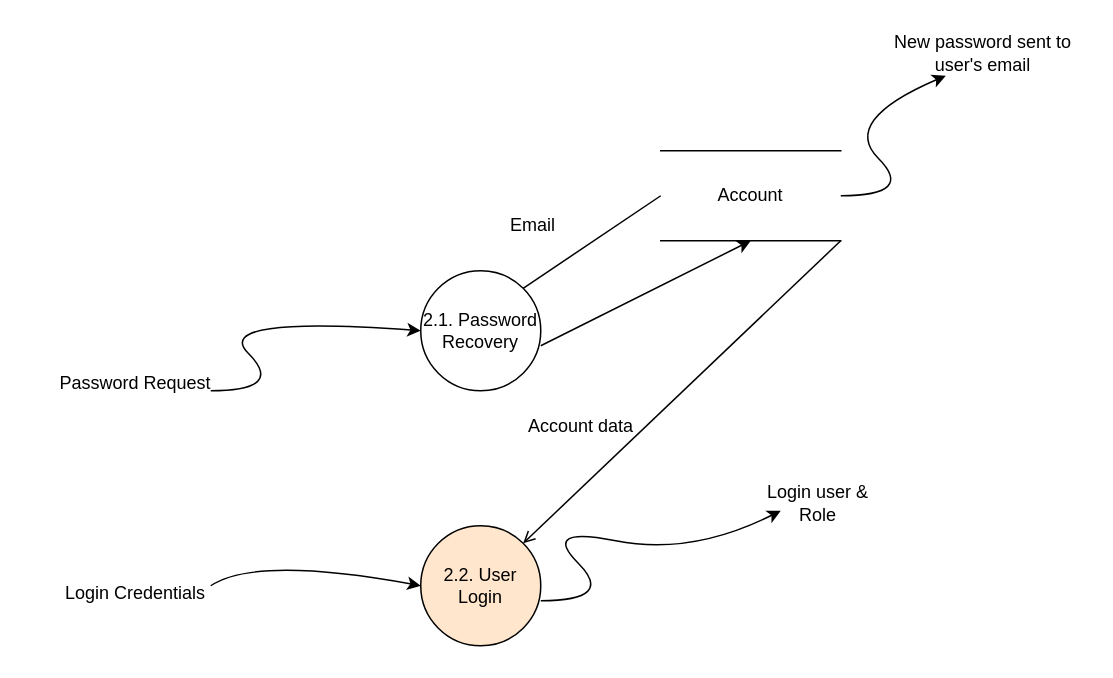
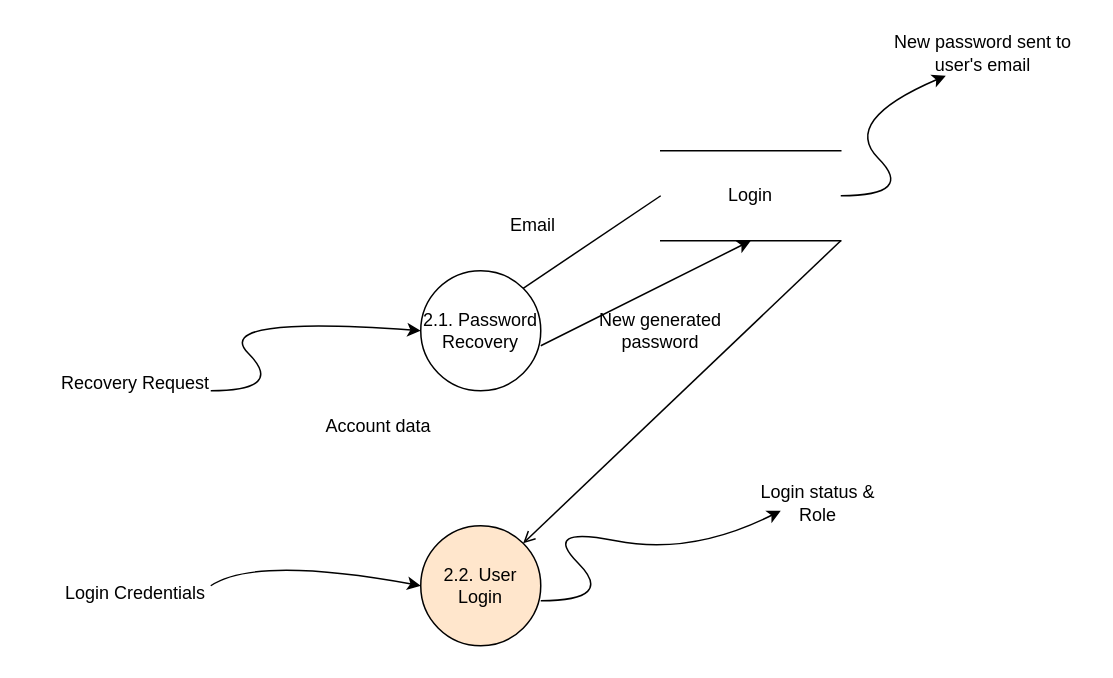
node "Account": label "Account" -> "Login"
node "New generated password": added
node "Password Request": label "Password Request" -> "Recovery Request"
node "Account data": moved (586, 436) -> (383, 436)
node "Login user & Role": label "Login user & Role" -> "Login status & Role"
